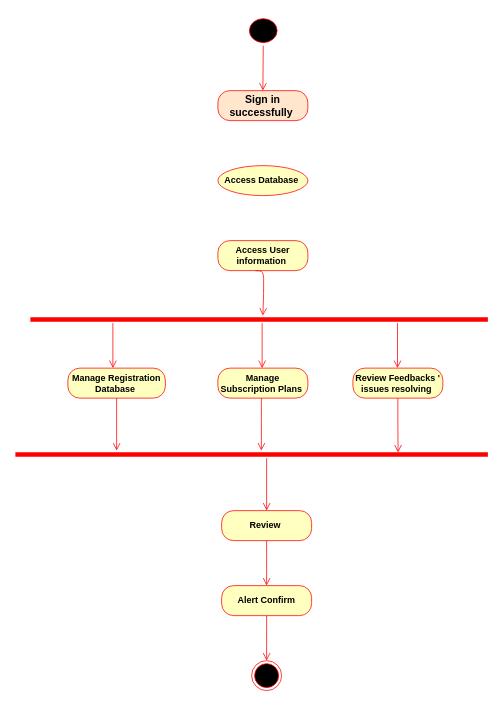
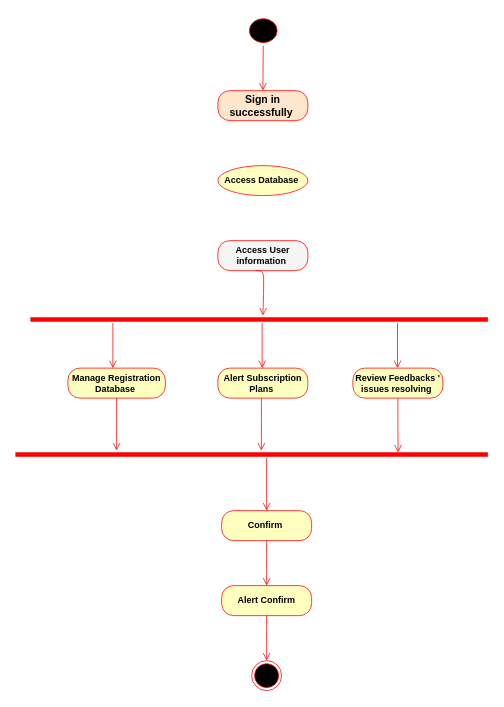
node "Access User information": fillcolor #ffffc0 -> #f5f5f5
node "Manage Subscription Plans": label "Manage Subscription Plans" -> "Alert Subscription Plans"
node "Review": label "Review" -> "Confirm"
